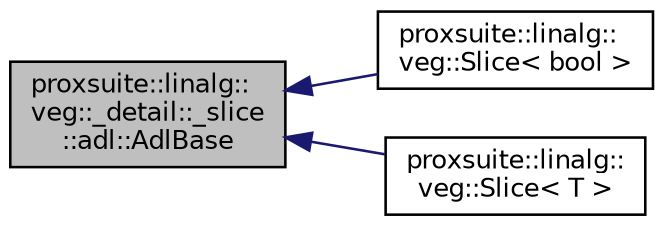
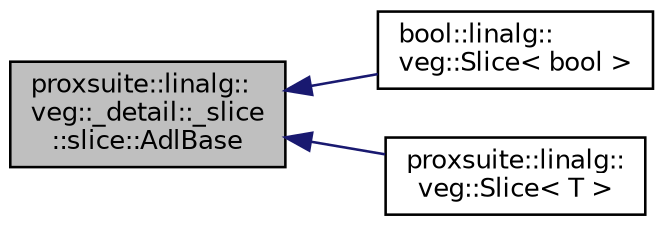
node "proxsuite::linalg:: veg::Slice< bool >": label "proxsuite::linalg:: veg::Slice< bool >" -> "bool::linalg:: veg::Slice< bool >"
node "proxsuite::linalg:: veg::_detail::_slice ::adl::AdlBase": label "proxsuite::linalg:: veg::_detail::_slice ::adl::AdlBase" -> "proxsuite::linalg:: veg::_detail::_slice ::slice::AdlBase"
